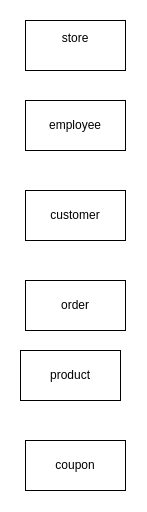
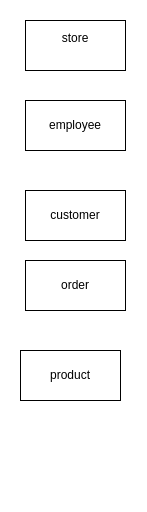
node "order": moved (76, 306) -> (76, 286)
node "coupon": removed
